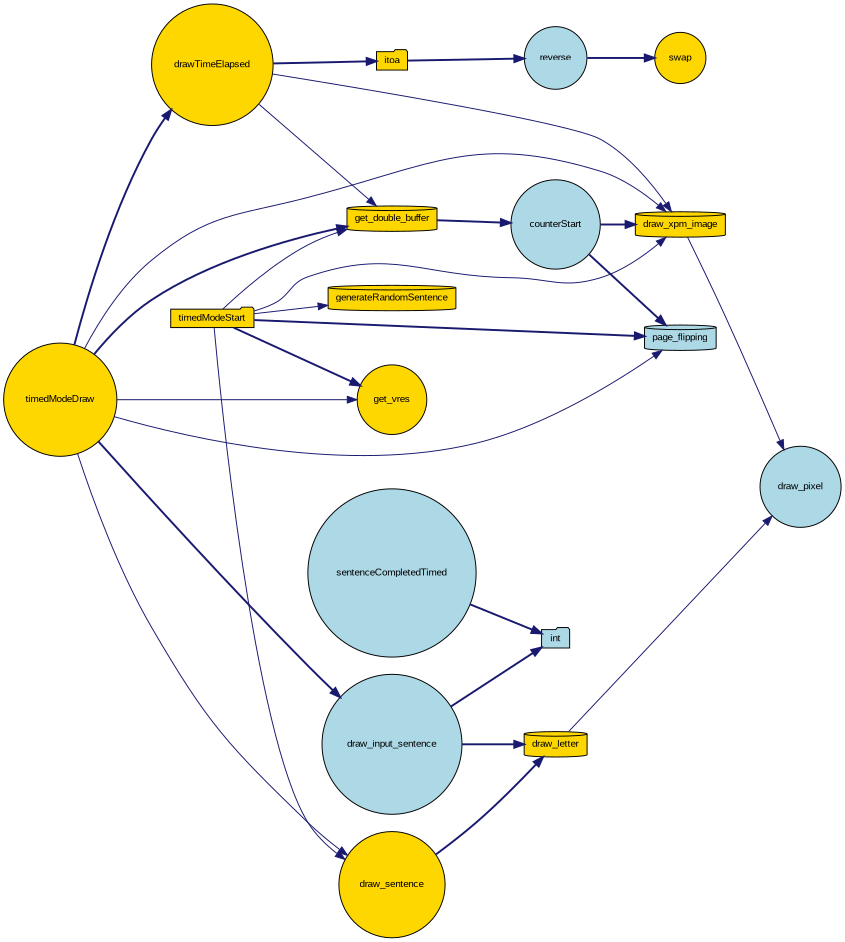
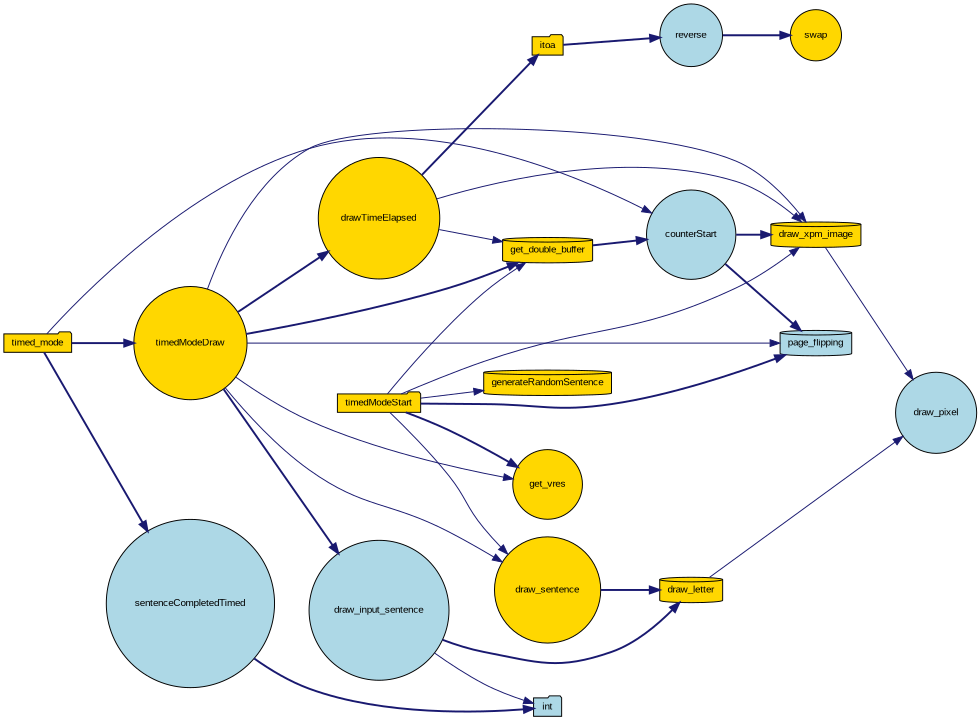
node "timed_mode": added
edge "draw_input_sentence" -> "int": style bold -> solid
